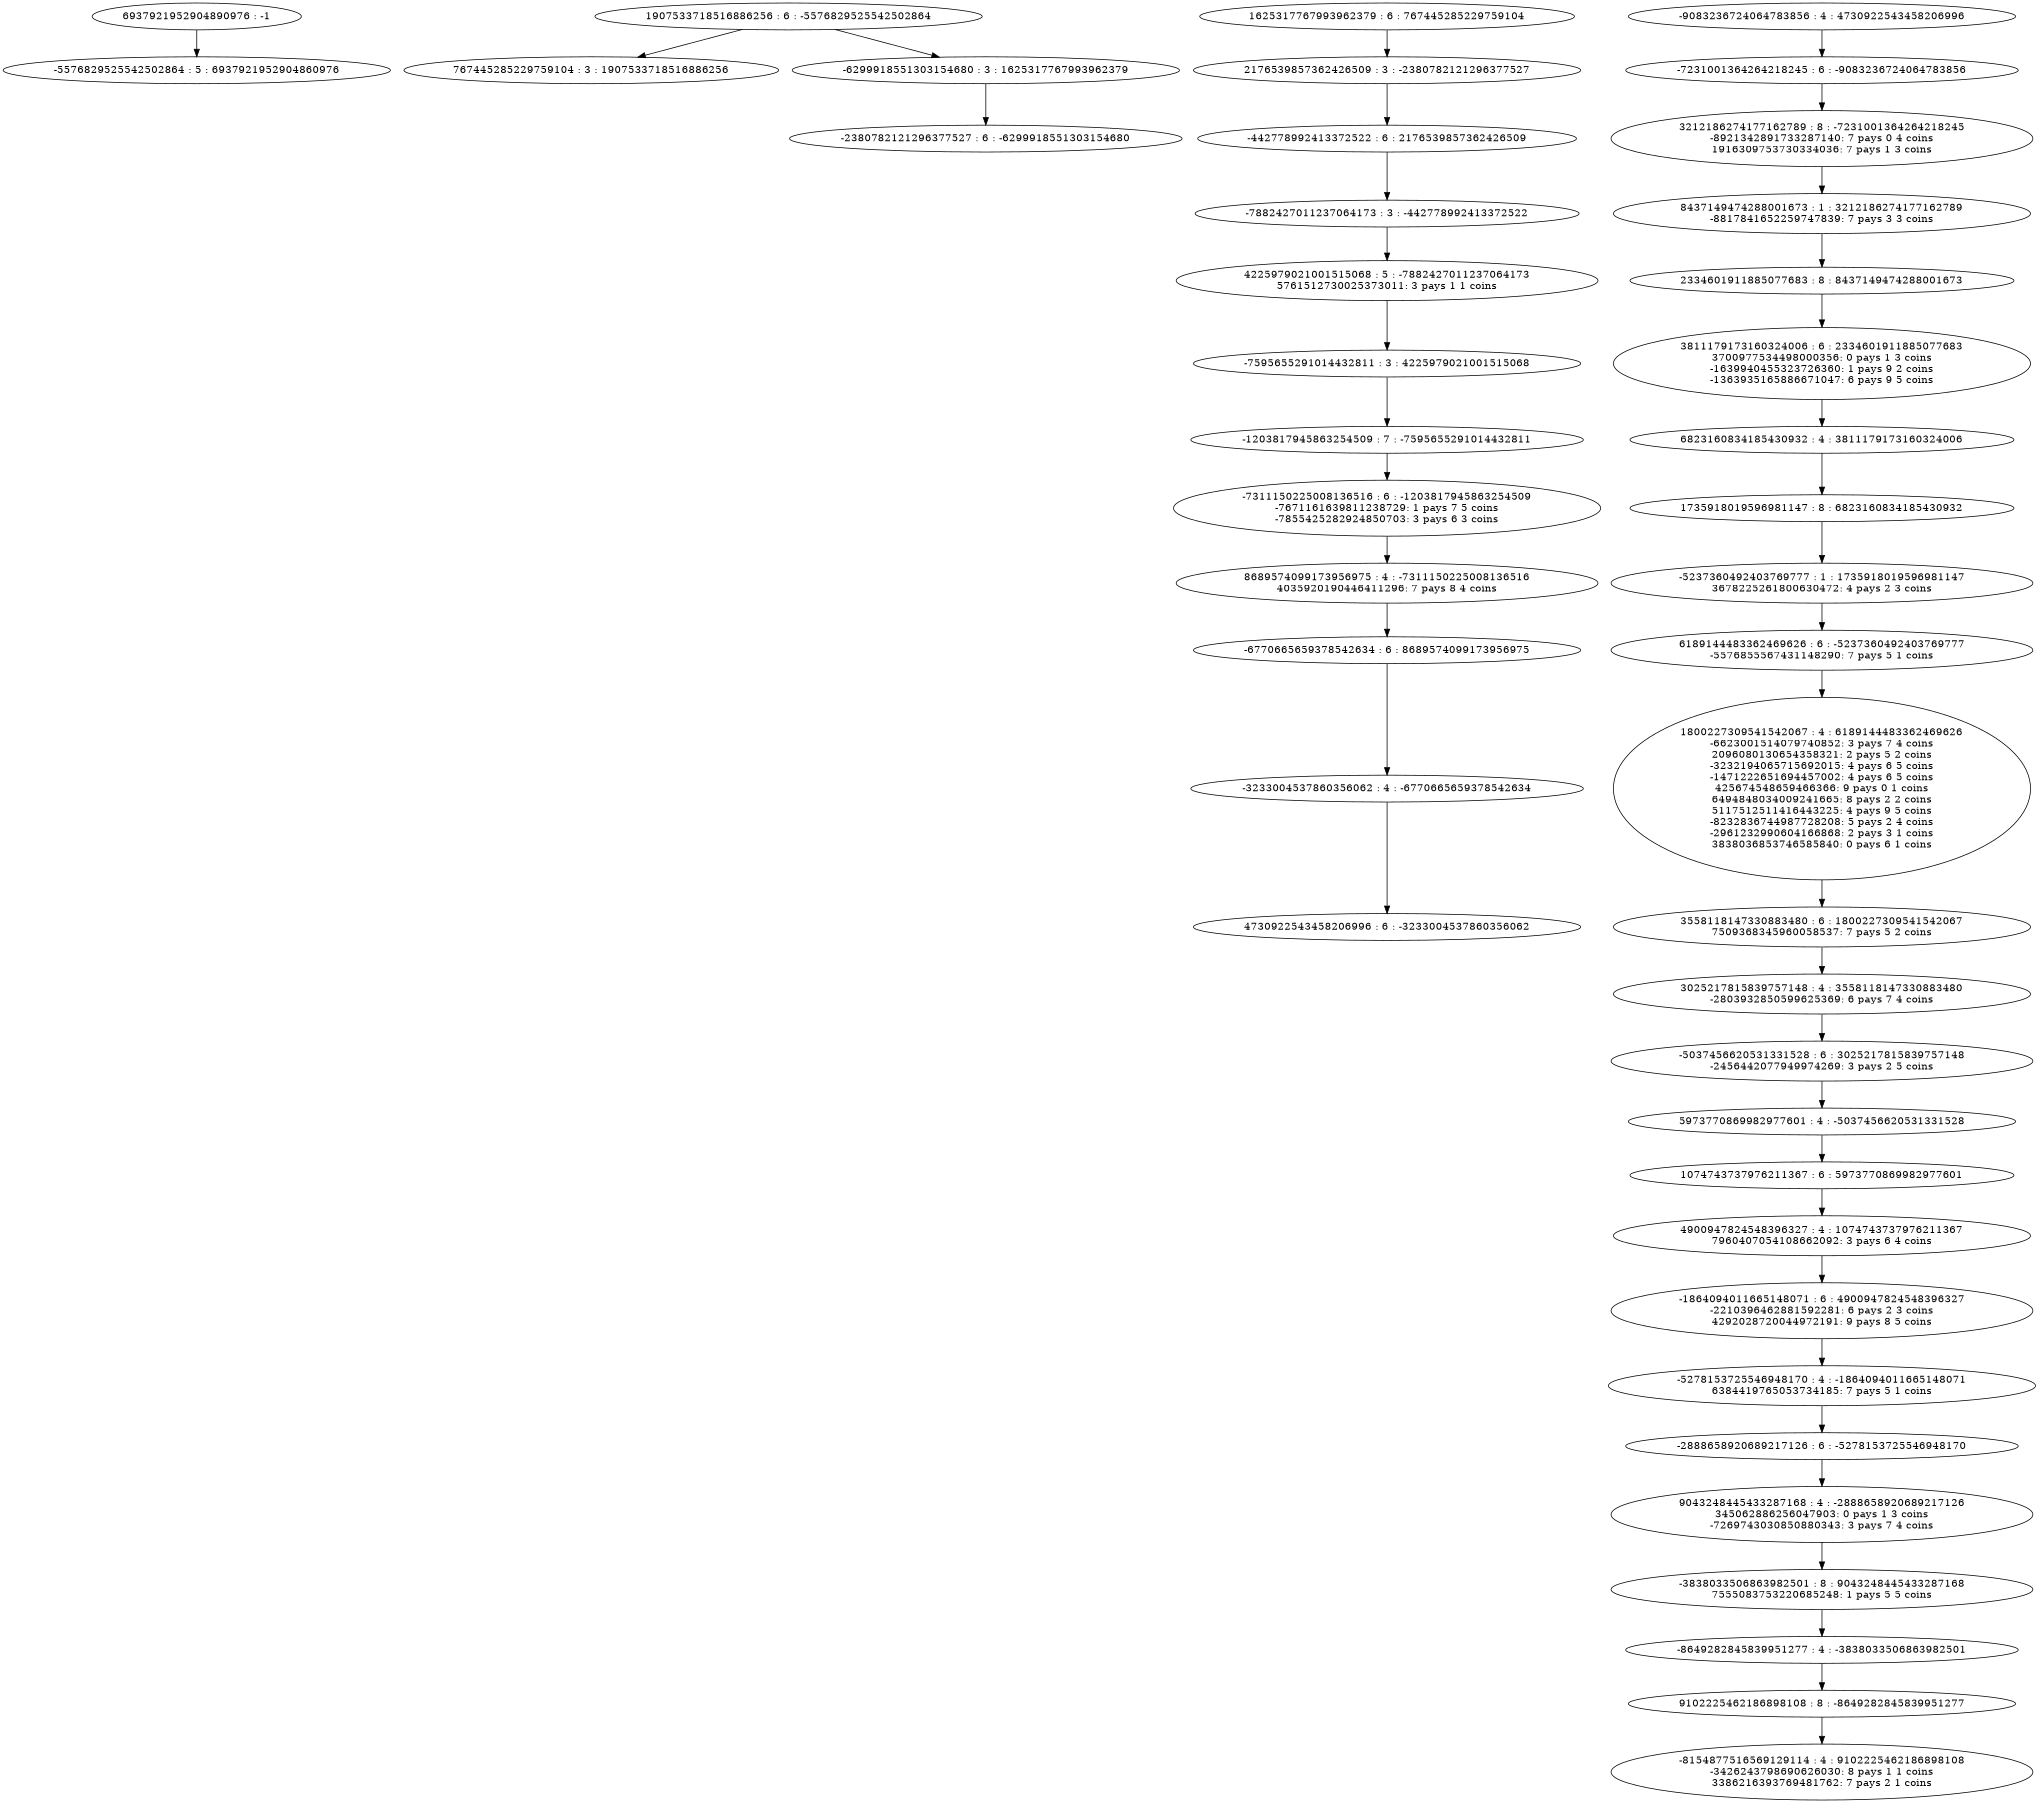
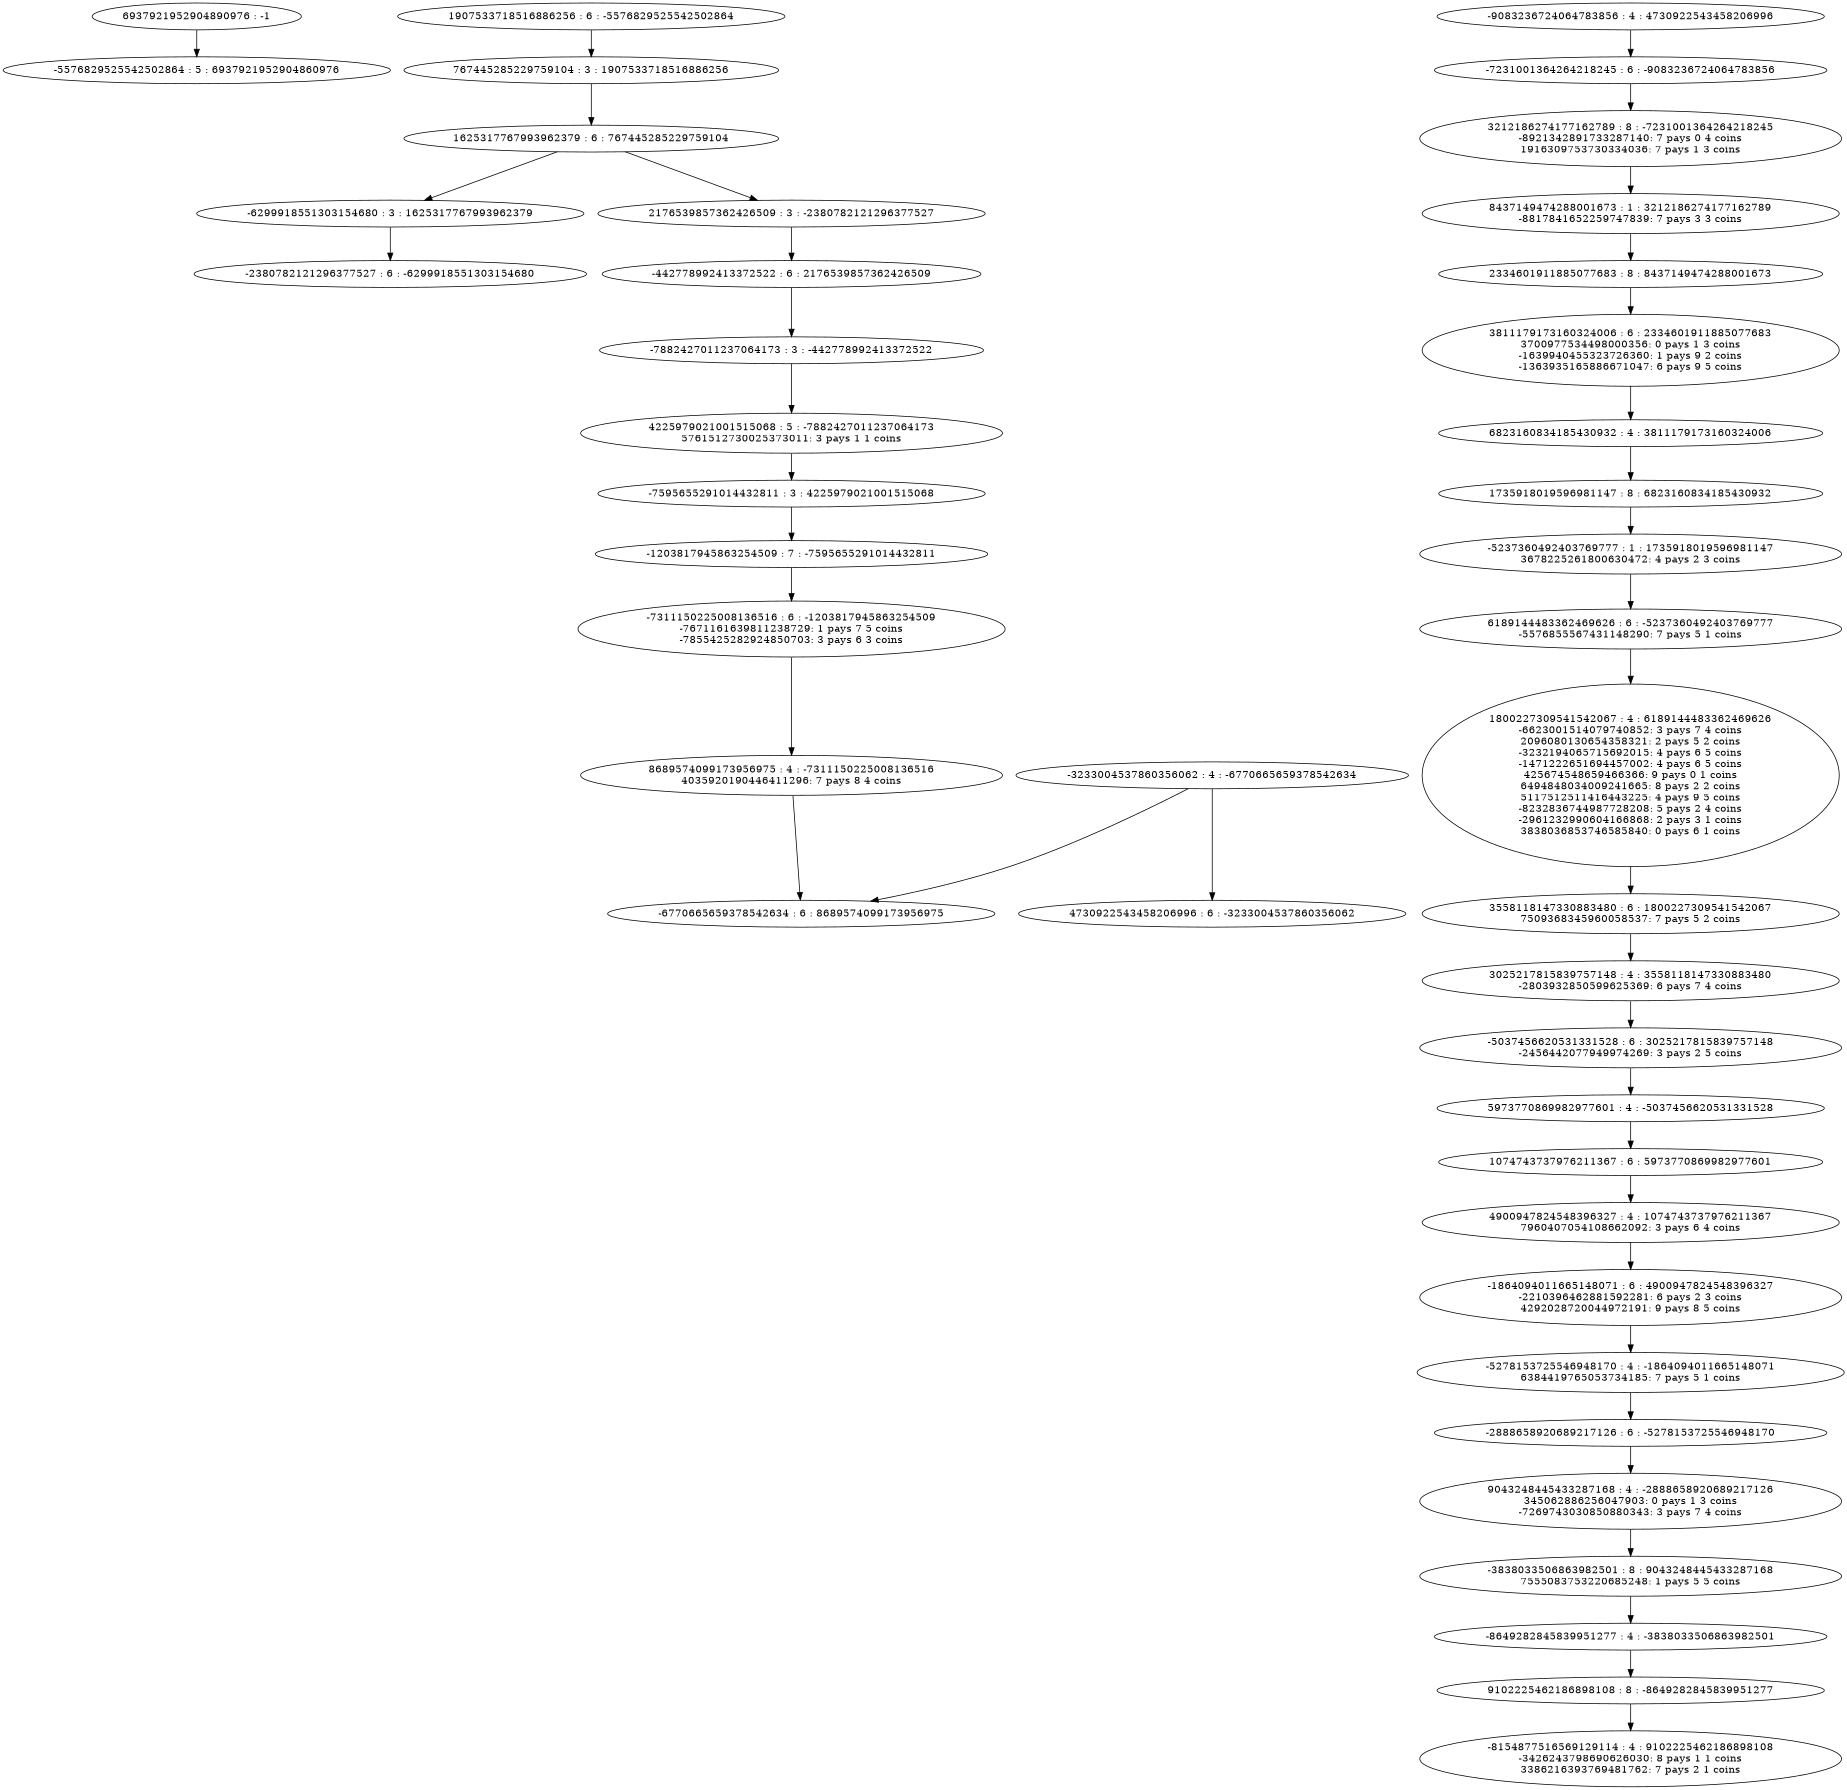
edge "1907533718516886256 : 6 : -5576829525542502864" -> "-6299918551303154680 : 3 : 1625317767993962379": now "1625317767993962379 : 6 : 767445285229759104" -> "-6299918551303154680 : 3 : 1625317767993962379"
edge "767445285229759104 : 3 : 1907533718516886256" -> "1625317767993962379 : 6 : 767445285229759104": added
edge "-6770665659378542634 : 6 : 8689574099173956975" -> "-3233004537860356062 : 4 : -6770665659378542634": reversed
